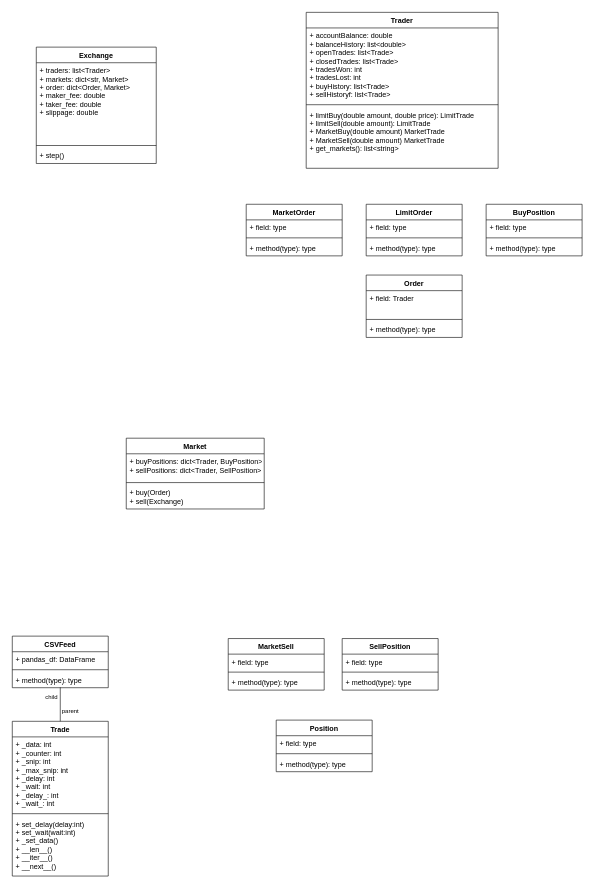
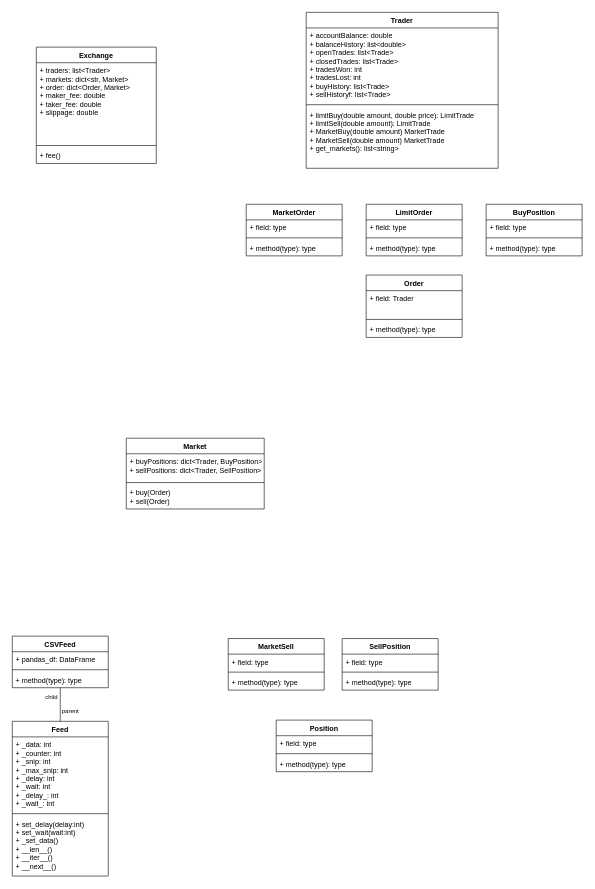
node "+ step()": label "+ step()" -> "+ fee()"
node "+ buy(Order) + sell(Exchange)": label "+ buy(Order) + sell(Exchange)" -> "+ buy(Order) + sell(Order)"
node "Trade": label "Trade" -> "Feed"
